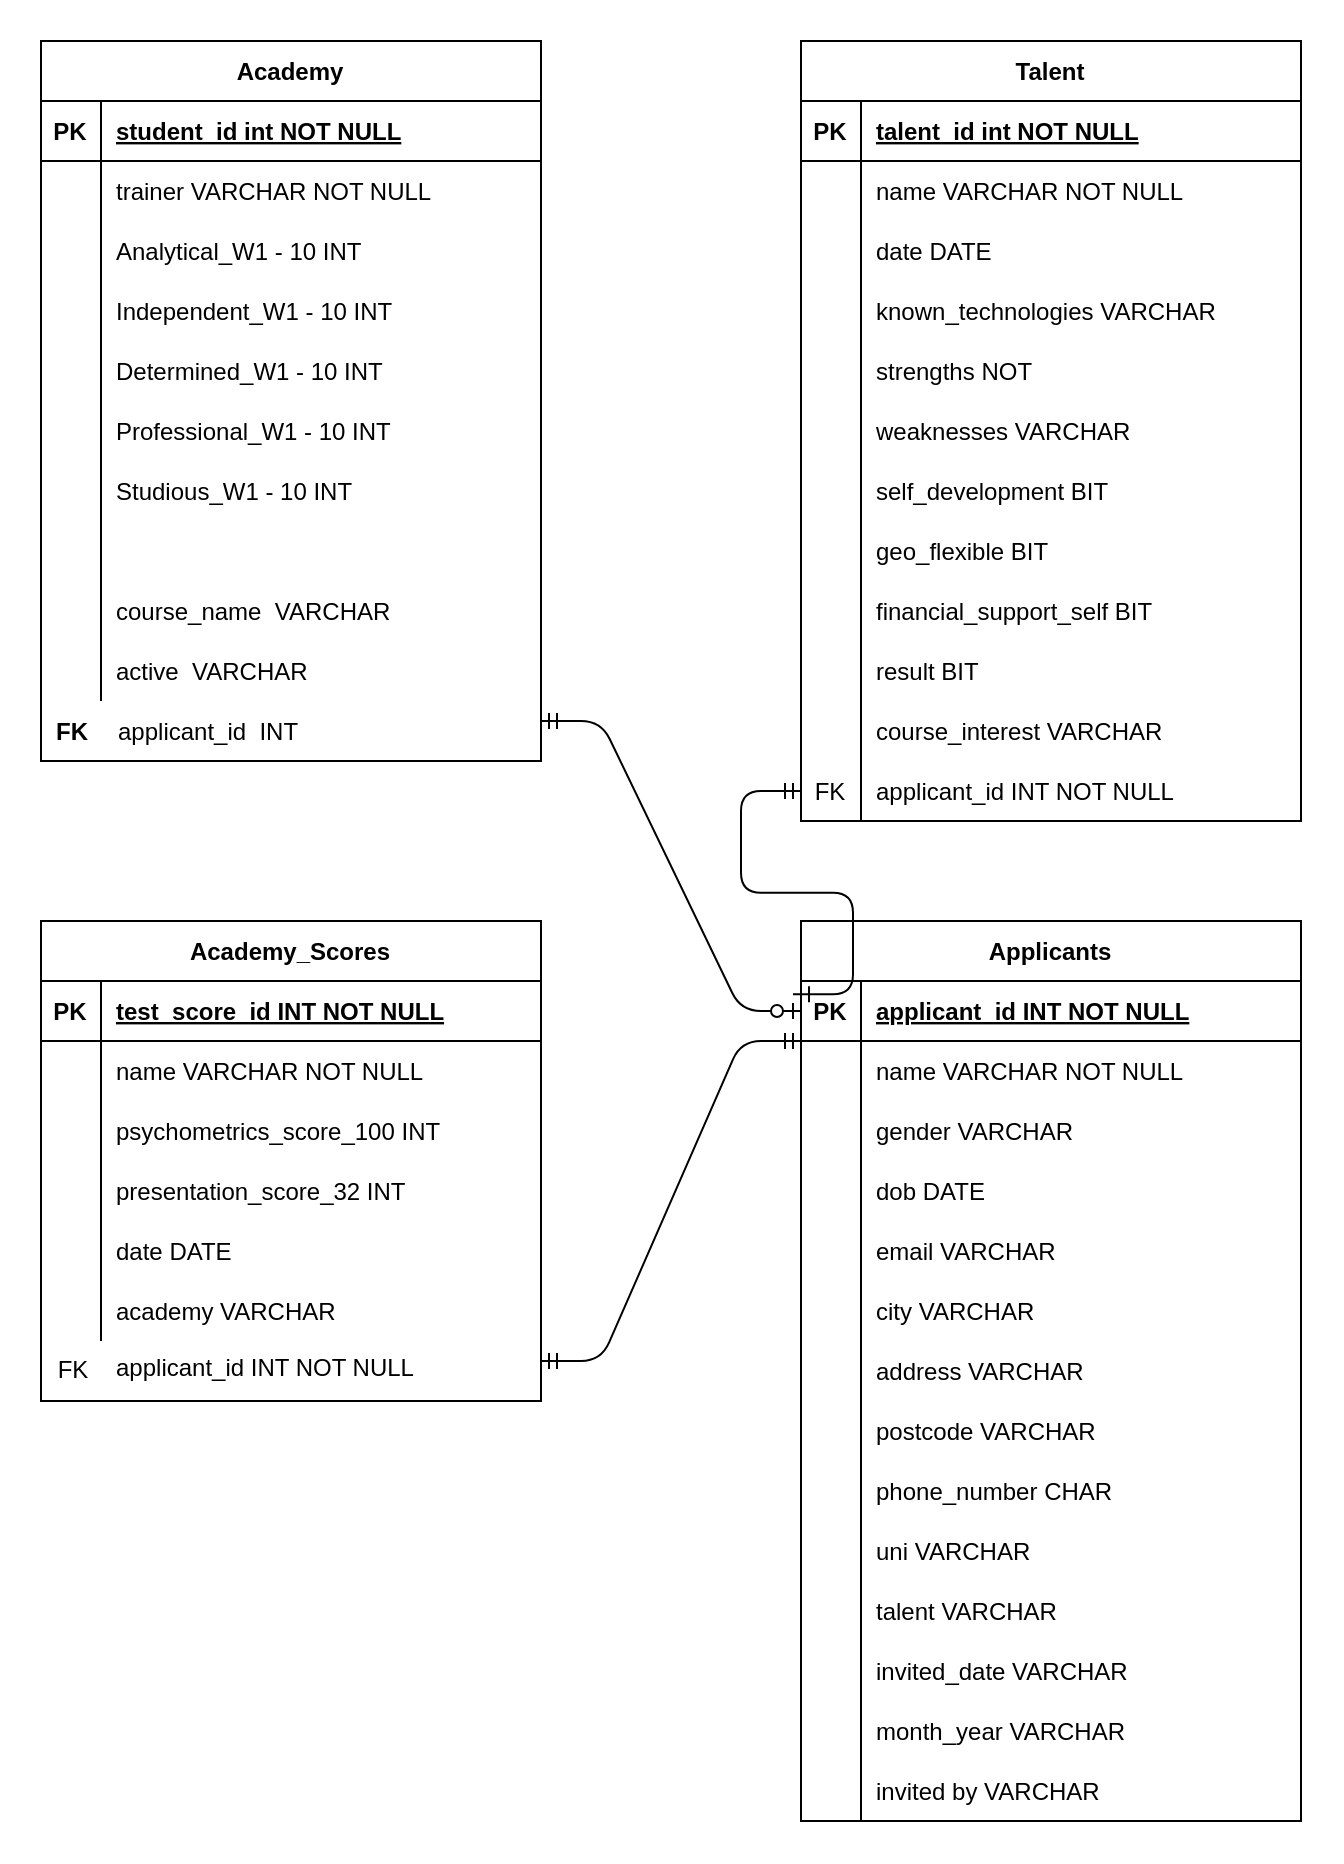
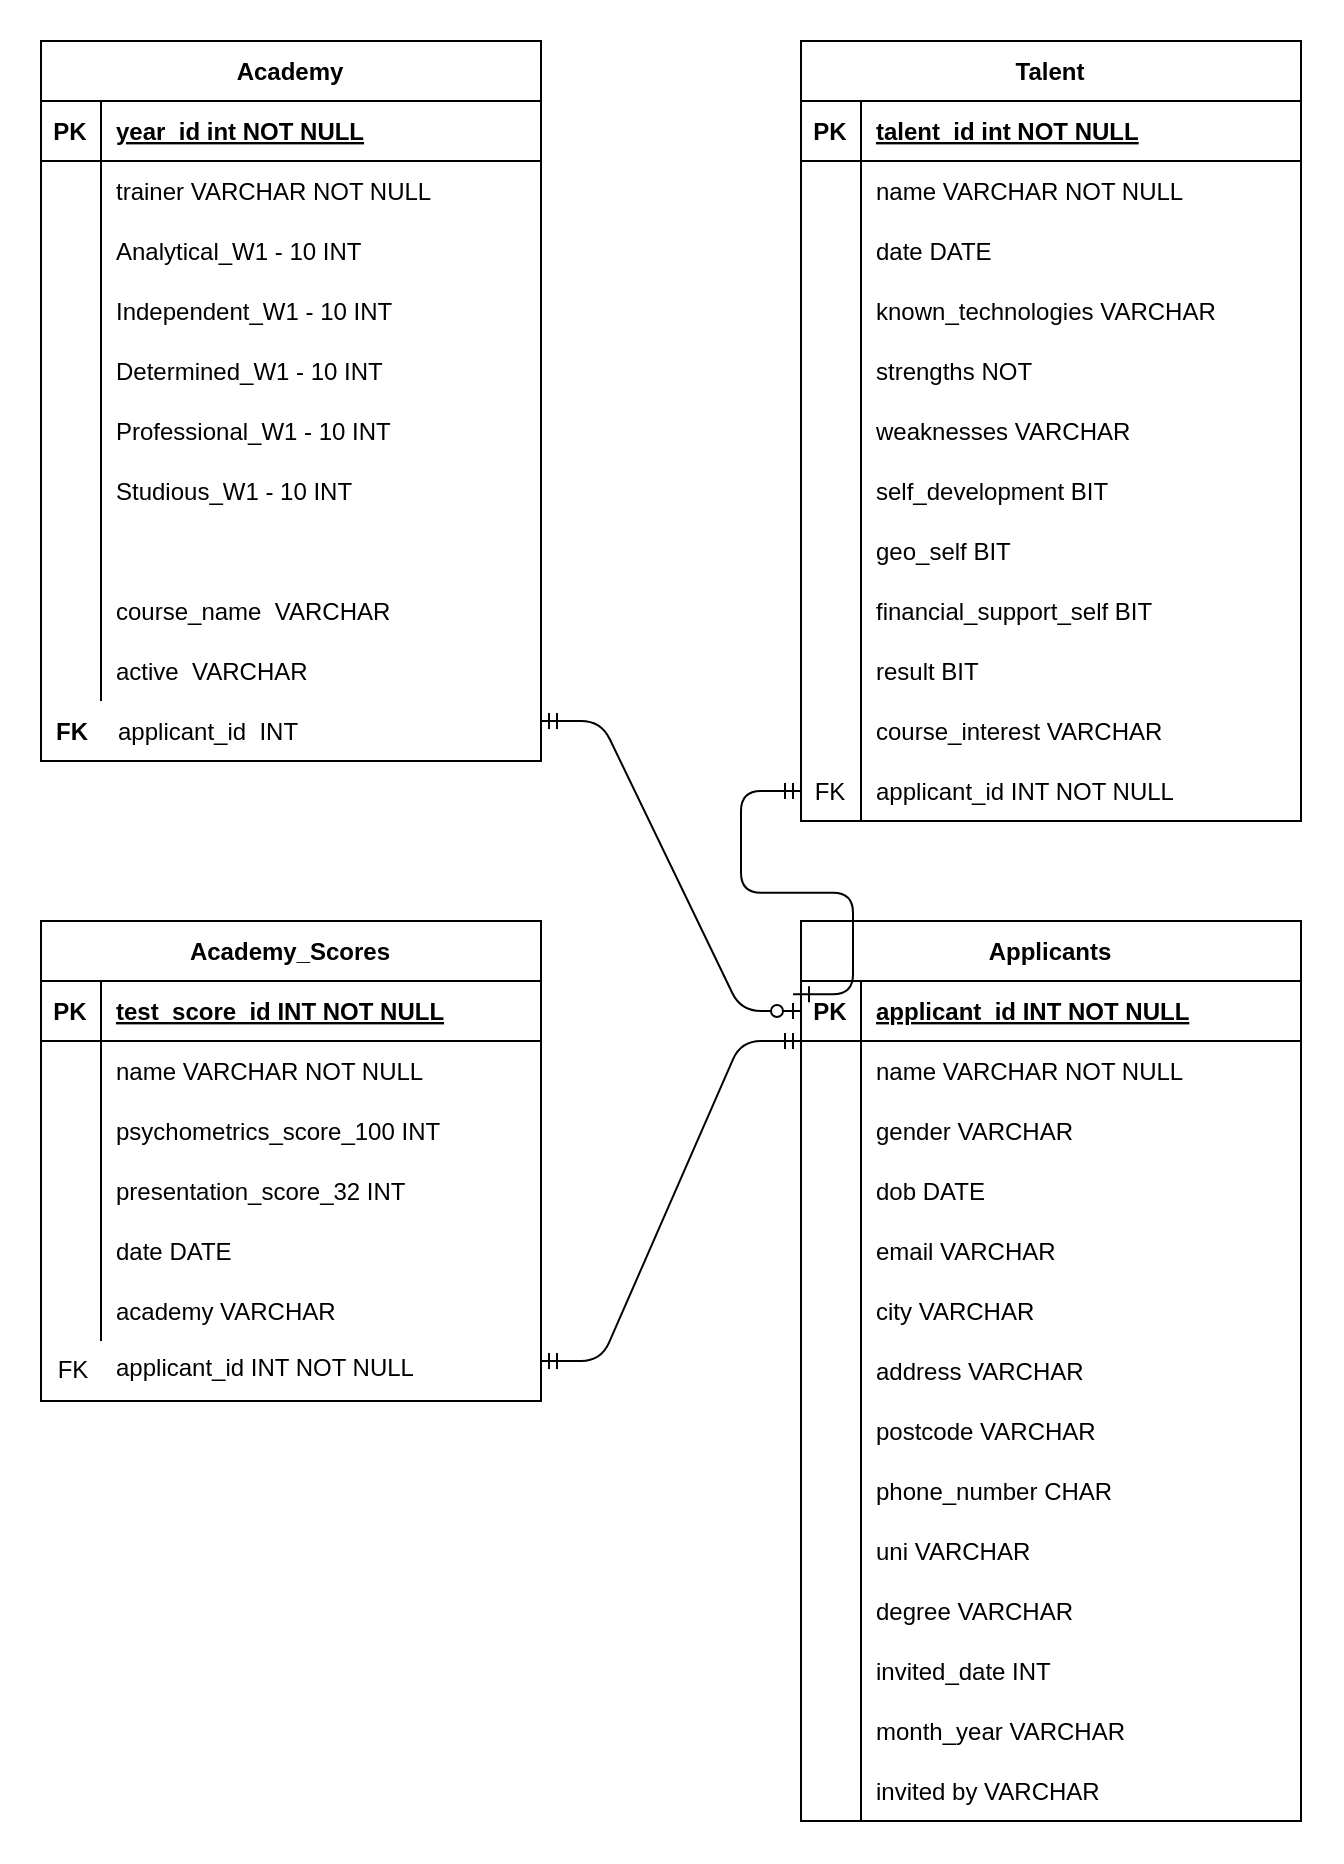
node "student_id int NOT NULL": label "student_id int NOT NULL" -> "year_id int NOT NULL"
node "geo_flexible BIT": label "geo_flexible BIT" -> "geo_self BIT"
node "talent VARCHAR": label "talent VARCHAR" -> "degree VARCHAR"
node "invited_date VARCHAR": label "invited_date VARCHAR" -> "invited_date INT"
